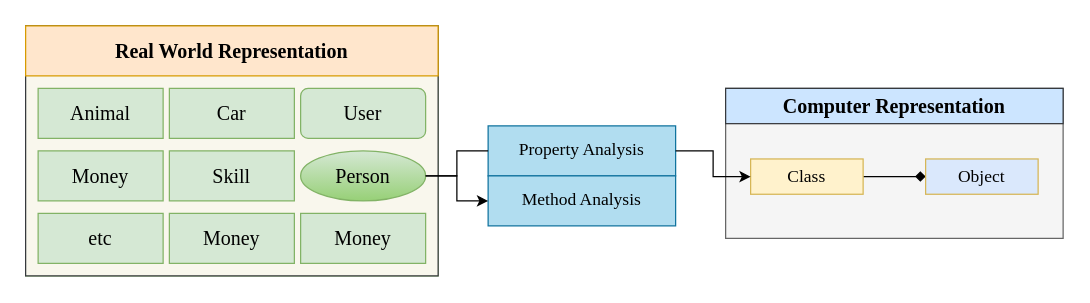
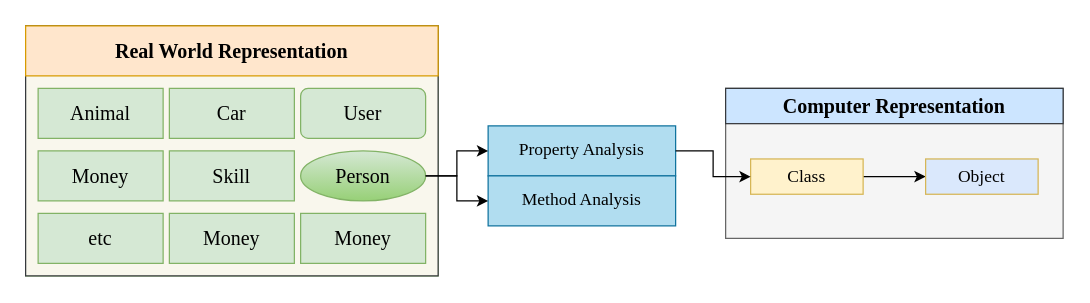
edge "Property Analysis" -- "Person": arrowhead none -> classic
edge "Class" -> "Object": arrowhead diamond -> classic
